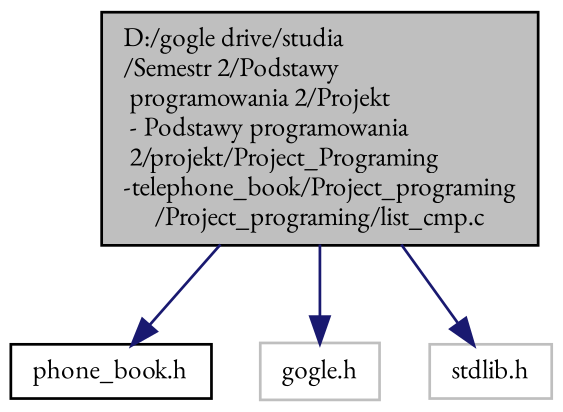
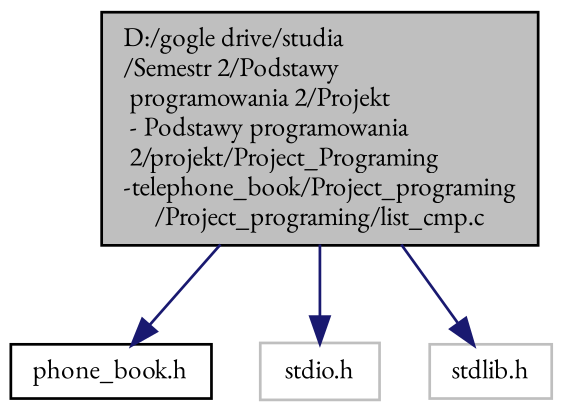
node "gogle.h": label "gogle.h" -> "stdio.h"
